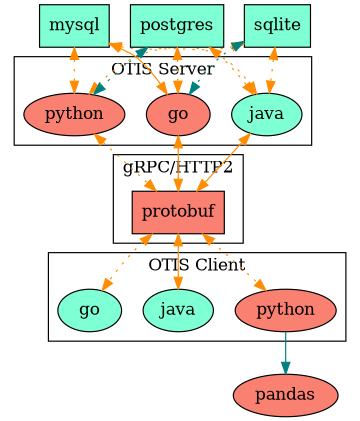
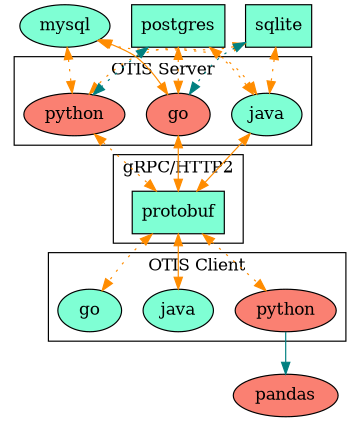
node "mysql": shape box -> ellipse
node "protobuf": fillcolor salmon -> aquamarine
